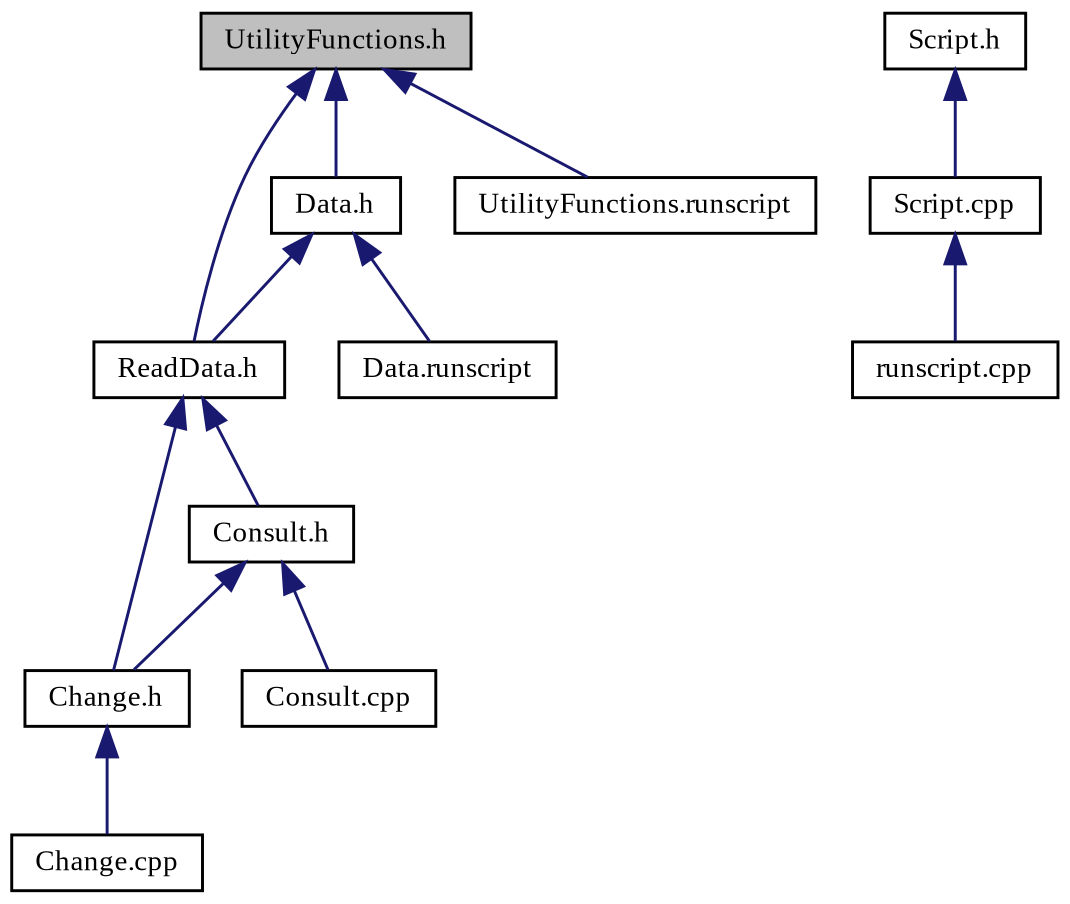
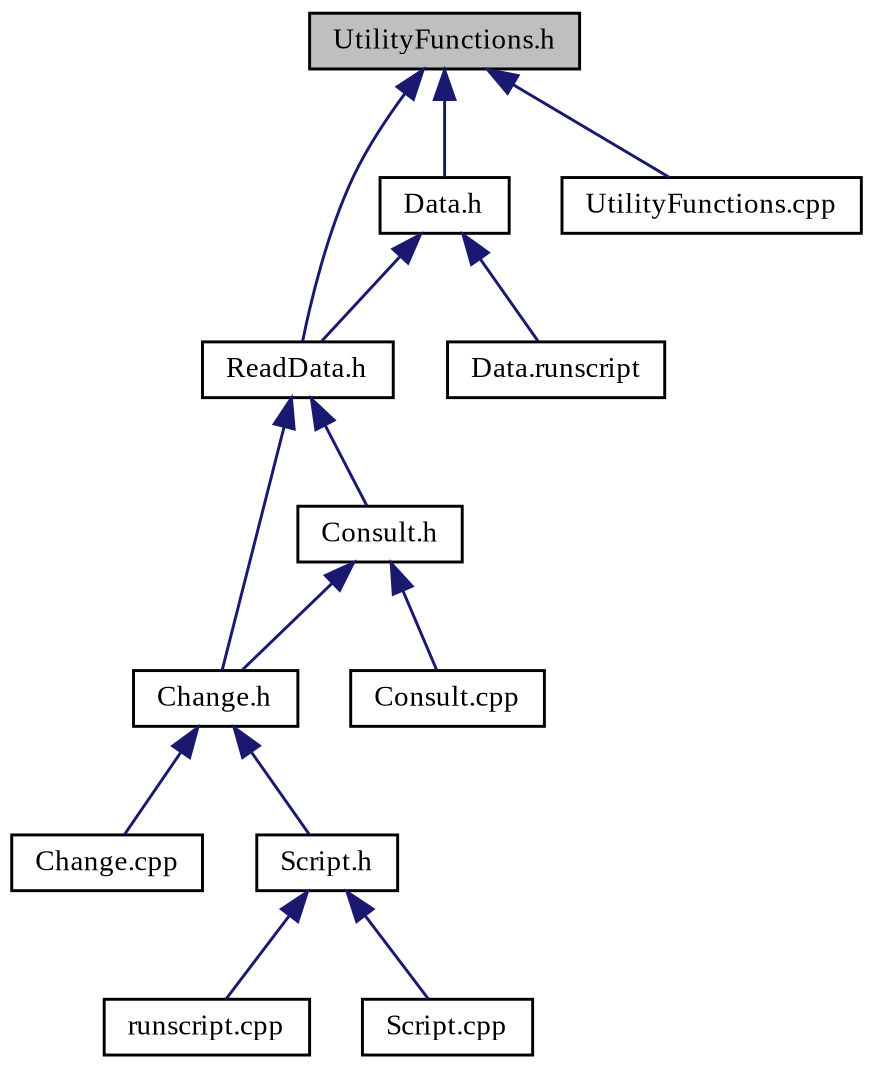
node "UtilityFunctions.runscript": label "UtilityFunctions.runscript" -> "UtilityFunctions.cpp"
edge "runscript.cpp" -> "Script.cpp": now "runscript.cpp" -> "Script.h"
edge "Script.h" -> "Change.h": added
